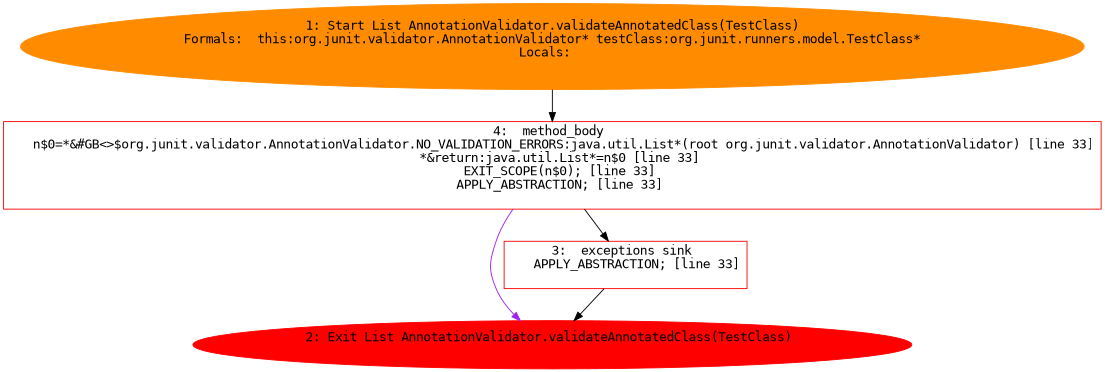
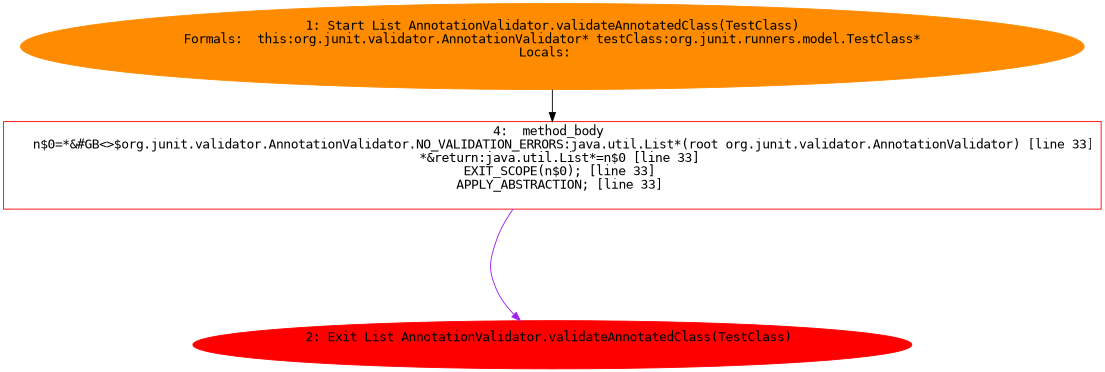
node "3:  exceptions sink APPLY_ABSTRACTION; [line 33]": removed
